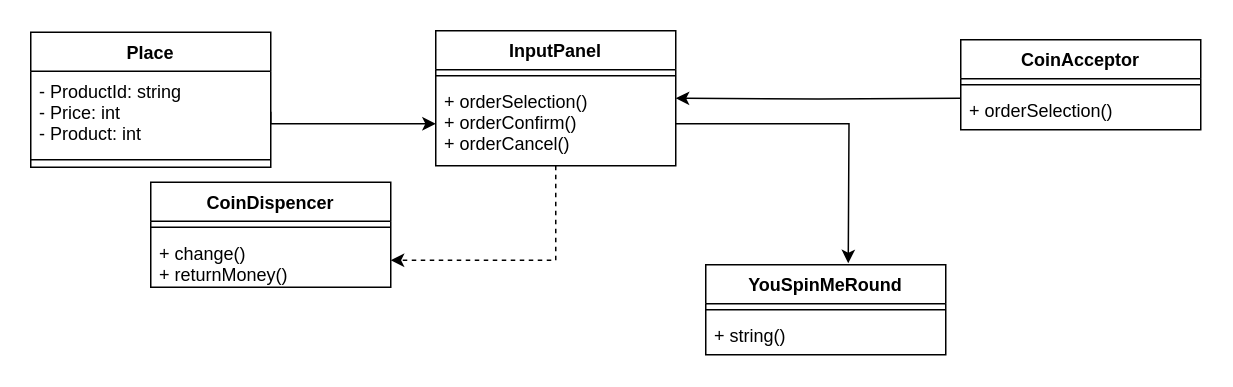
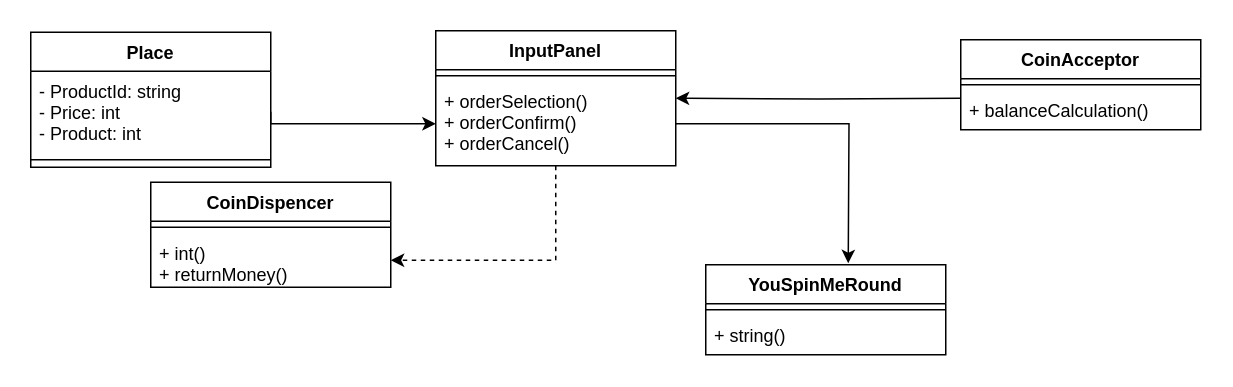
node "+ orderSelection()": label "+ orderSelection()" -> "+ balanceCalculation()"
node "+ change() + returnMoney()": label "+ change() + returnMoney()" -> "+ int() + returnMoney()"
